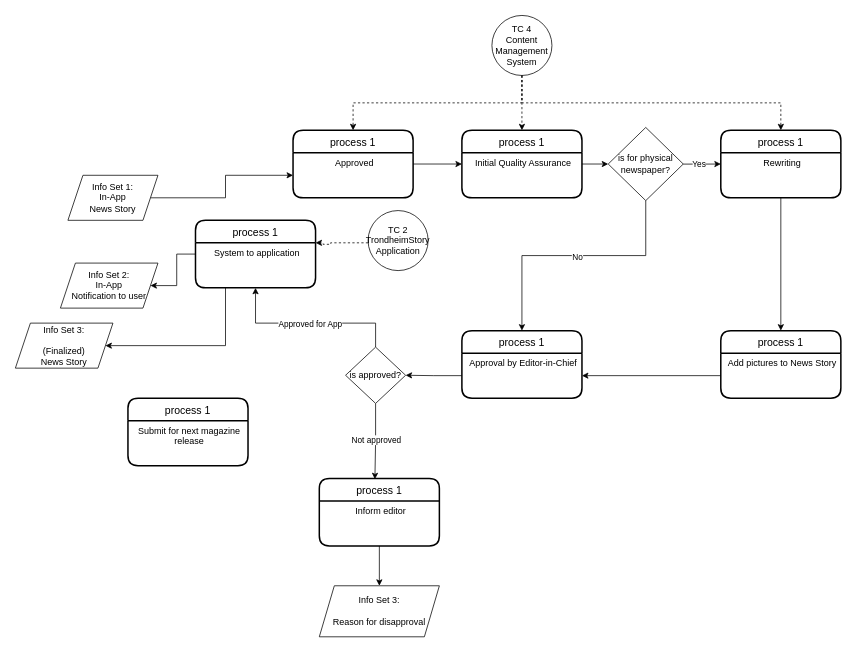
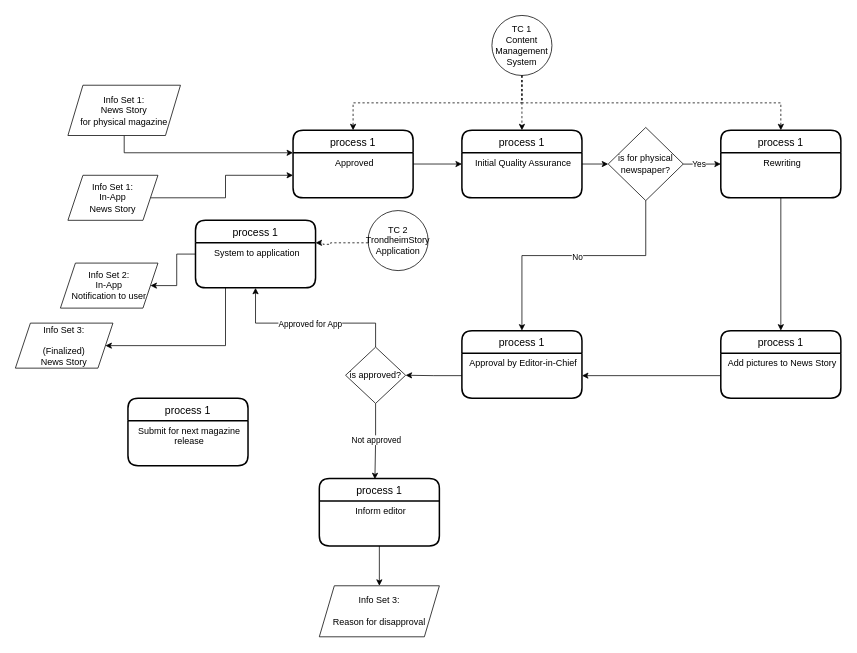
node "TC 4 Content Management System": label "TC 4 Content Management System" -> "TC 1 Content Management System"
node "Info Set 1: News Story for physical magazine": added
edge "Info Set 1: News Story for physical magazine" -> "Approved": added
